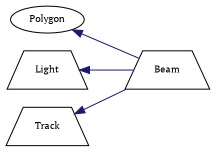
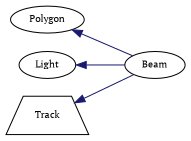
node "Light": shape trapezium -> ellipse
node "Beam": shape trapezium -> ellipse
